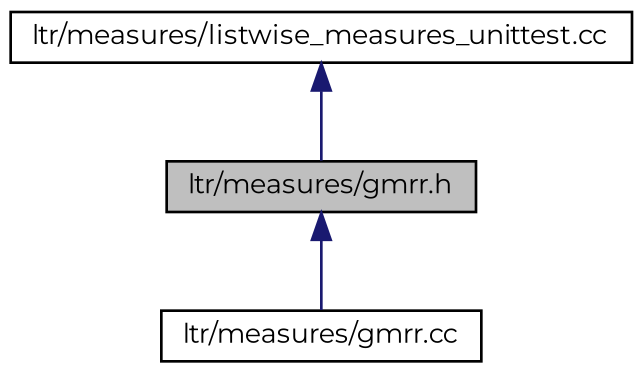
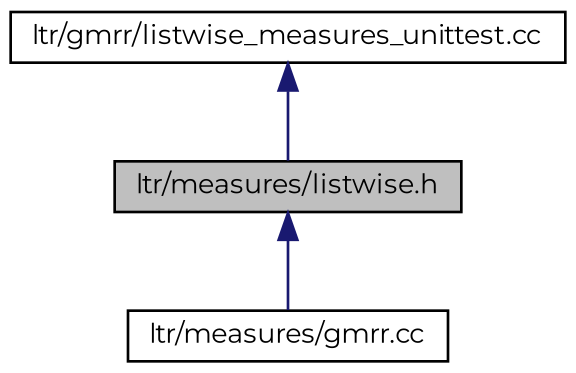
node "ltr/measures/listwise_measures_unittest.cc": label "ltr/measures/listwise_measures_unittest.cc" -> "ltr/gmrr/listwise_measures_unittest.cc"
node "ltr/measures/gmrr.h": label "ltr/measures/gmrr.h" -> "ltr/measures/listwise.h"
